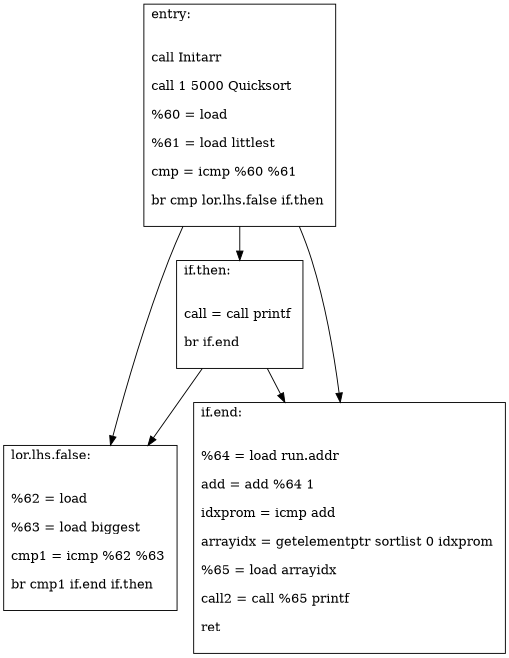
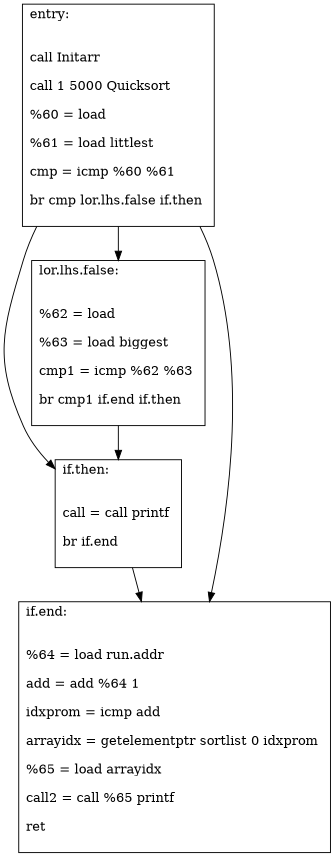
edge "if.then:" -> "lor.lhs.false:": reversed
